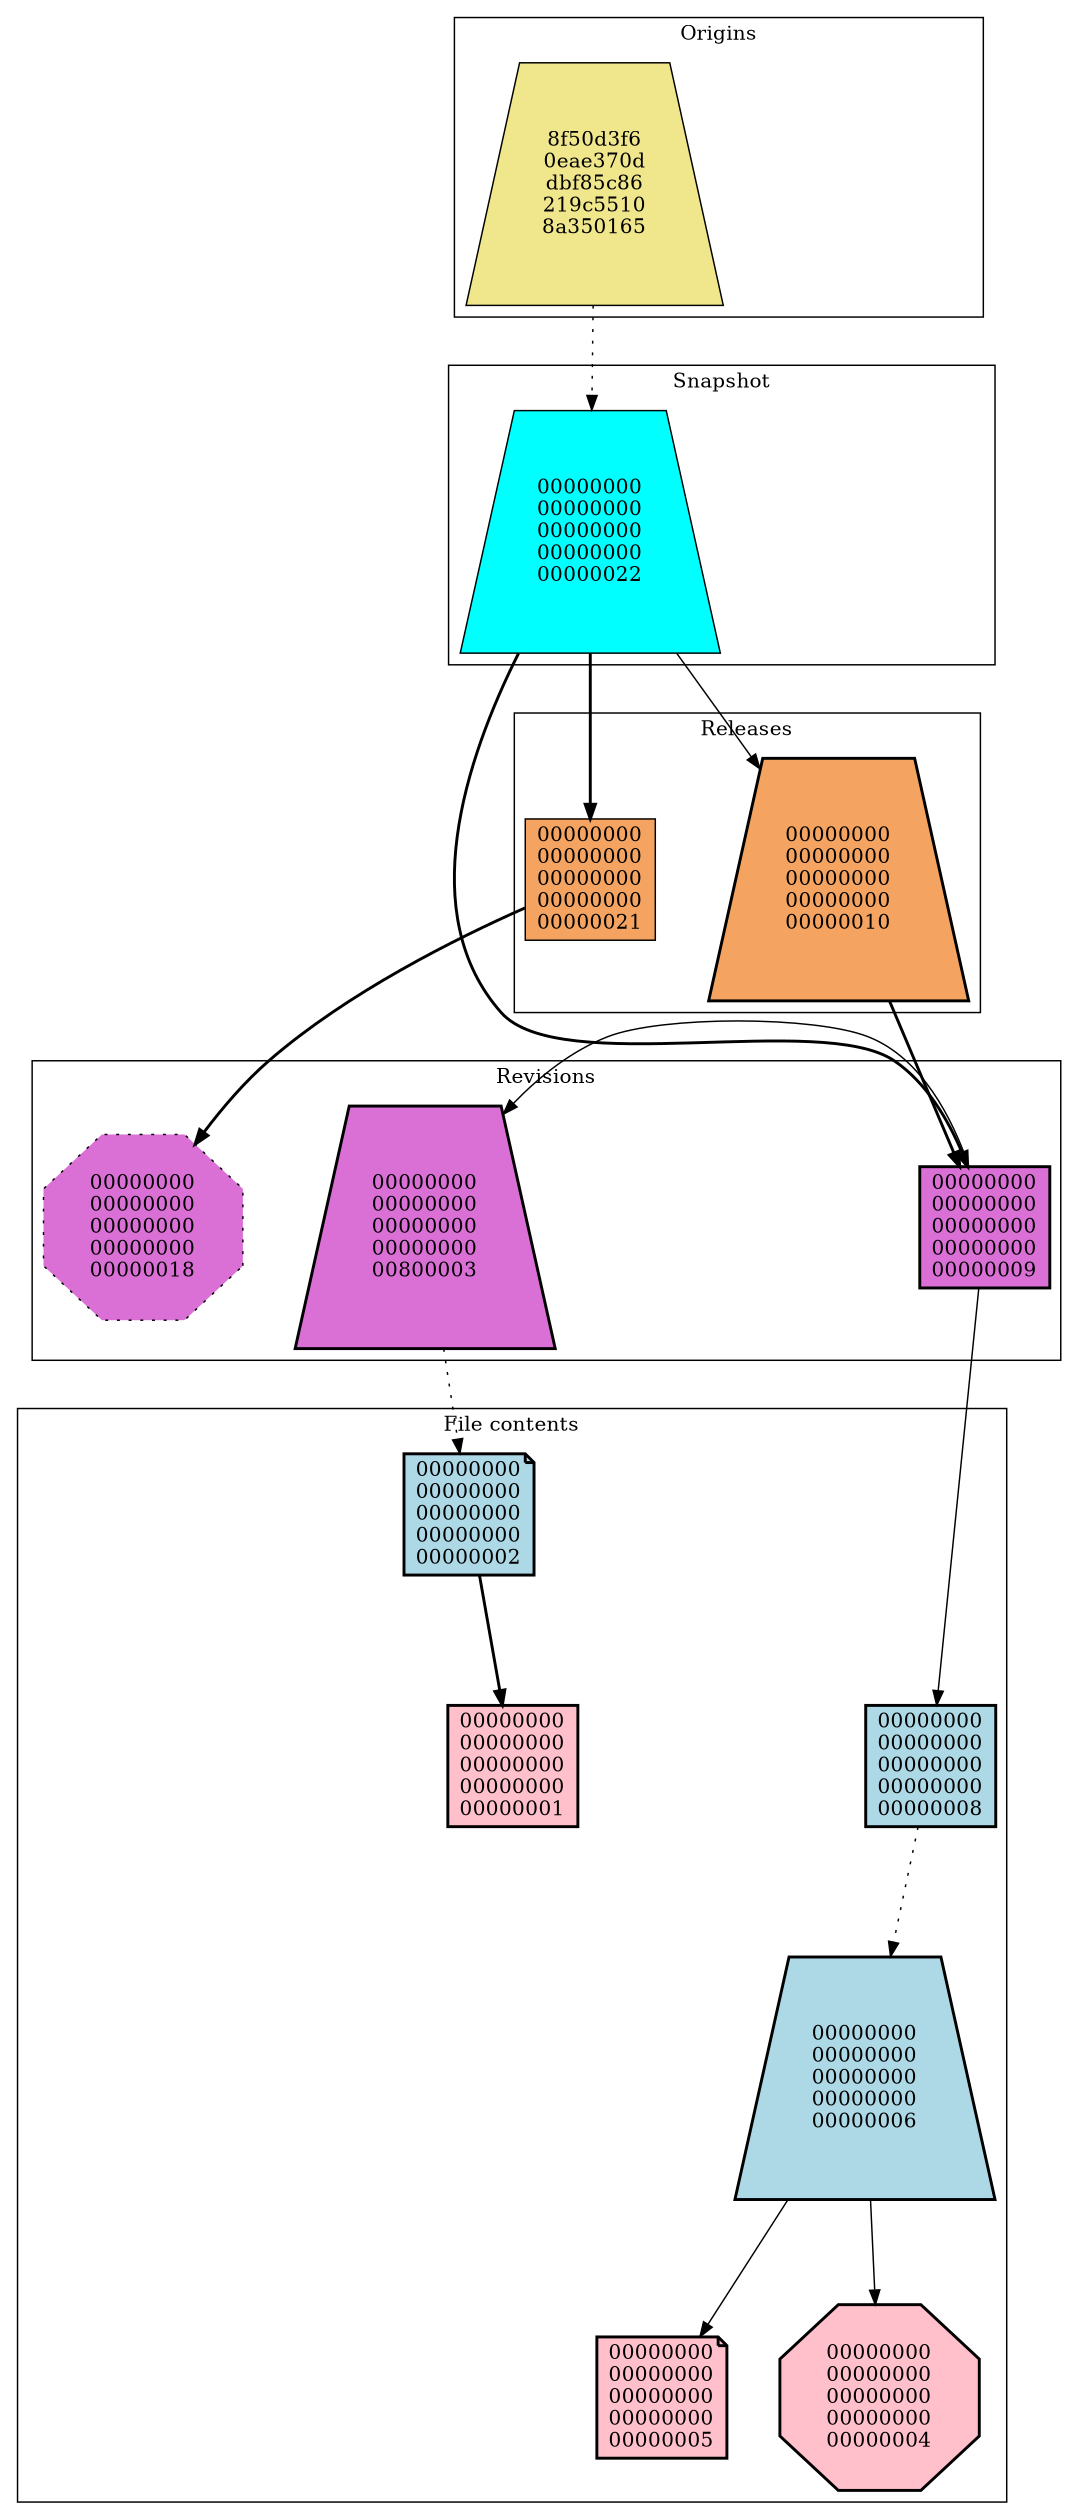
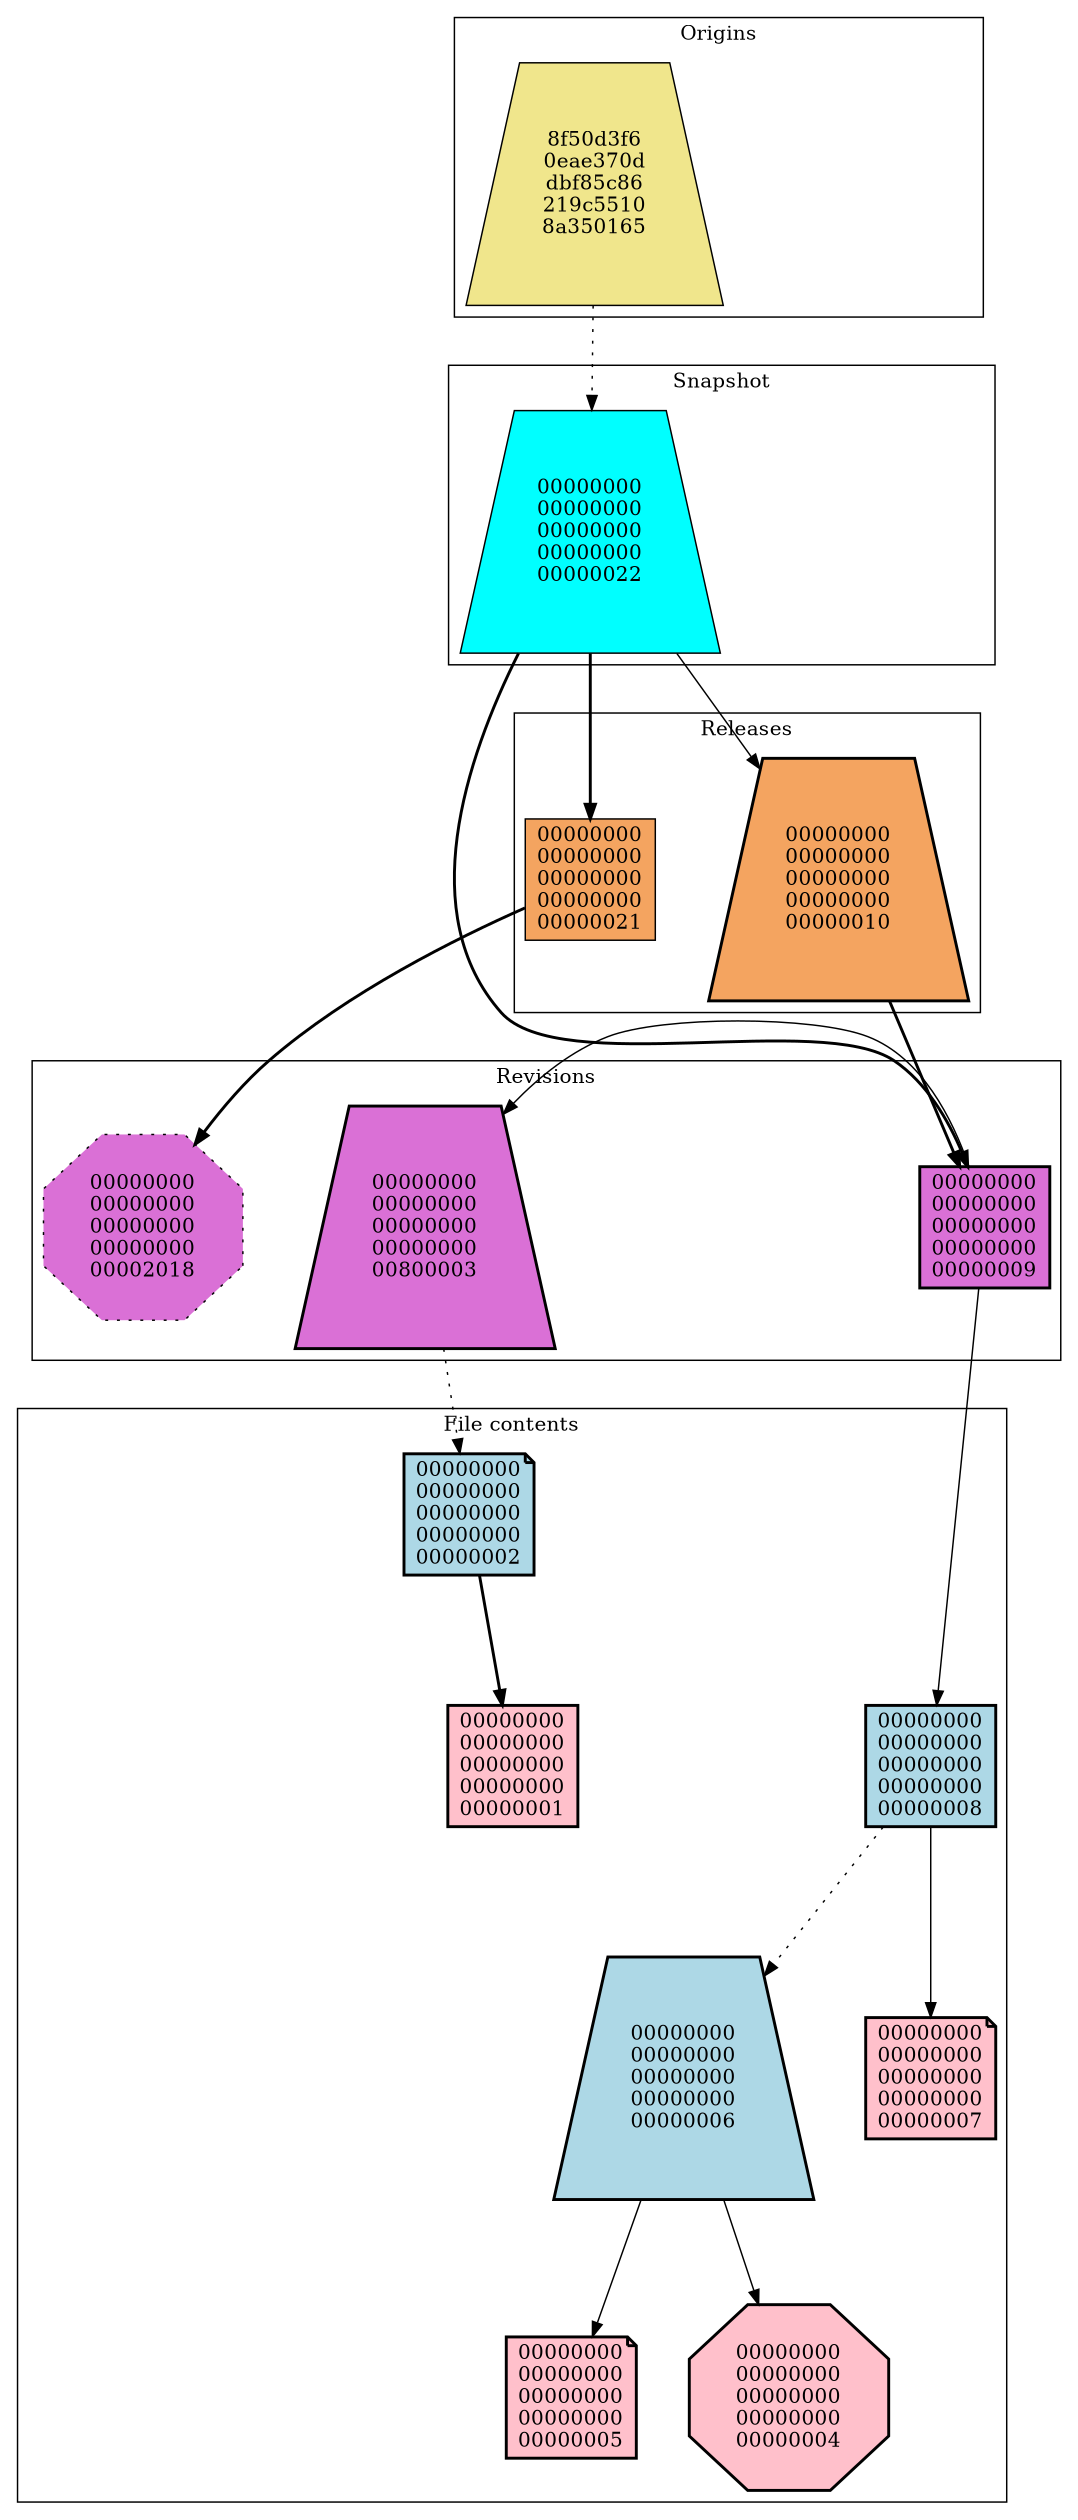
node "00000000 00000000 00000000 00000000 00000018": label "00000000 00000000 00000000 00000000 00000018" -> "00000000 00000000 00000000 00000000 00002018"
node "00000000 00000000 00000000 00000000 00000007": added
